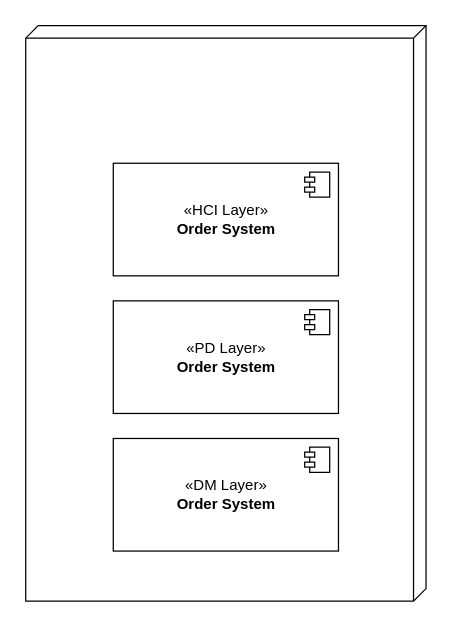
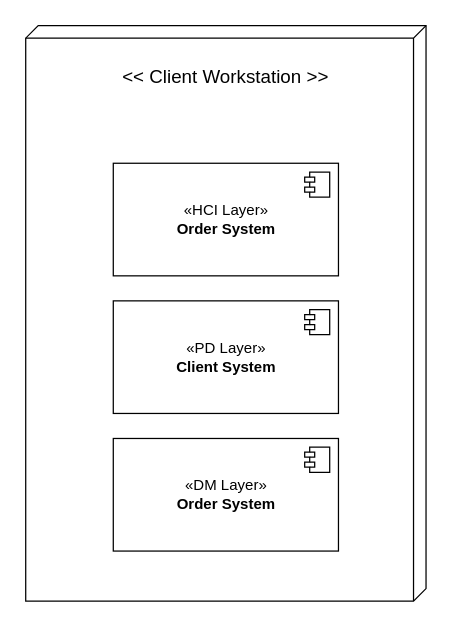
node "<< Client Workstation >>": added
node "«PD Layer» Order System": label "«PD Layer» Order System" -> "«PD Layer» Client System"
